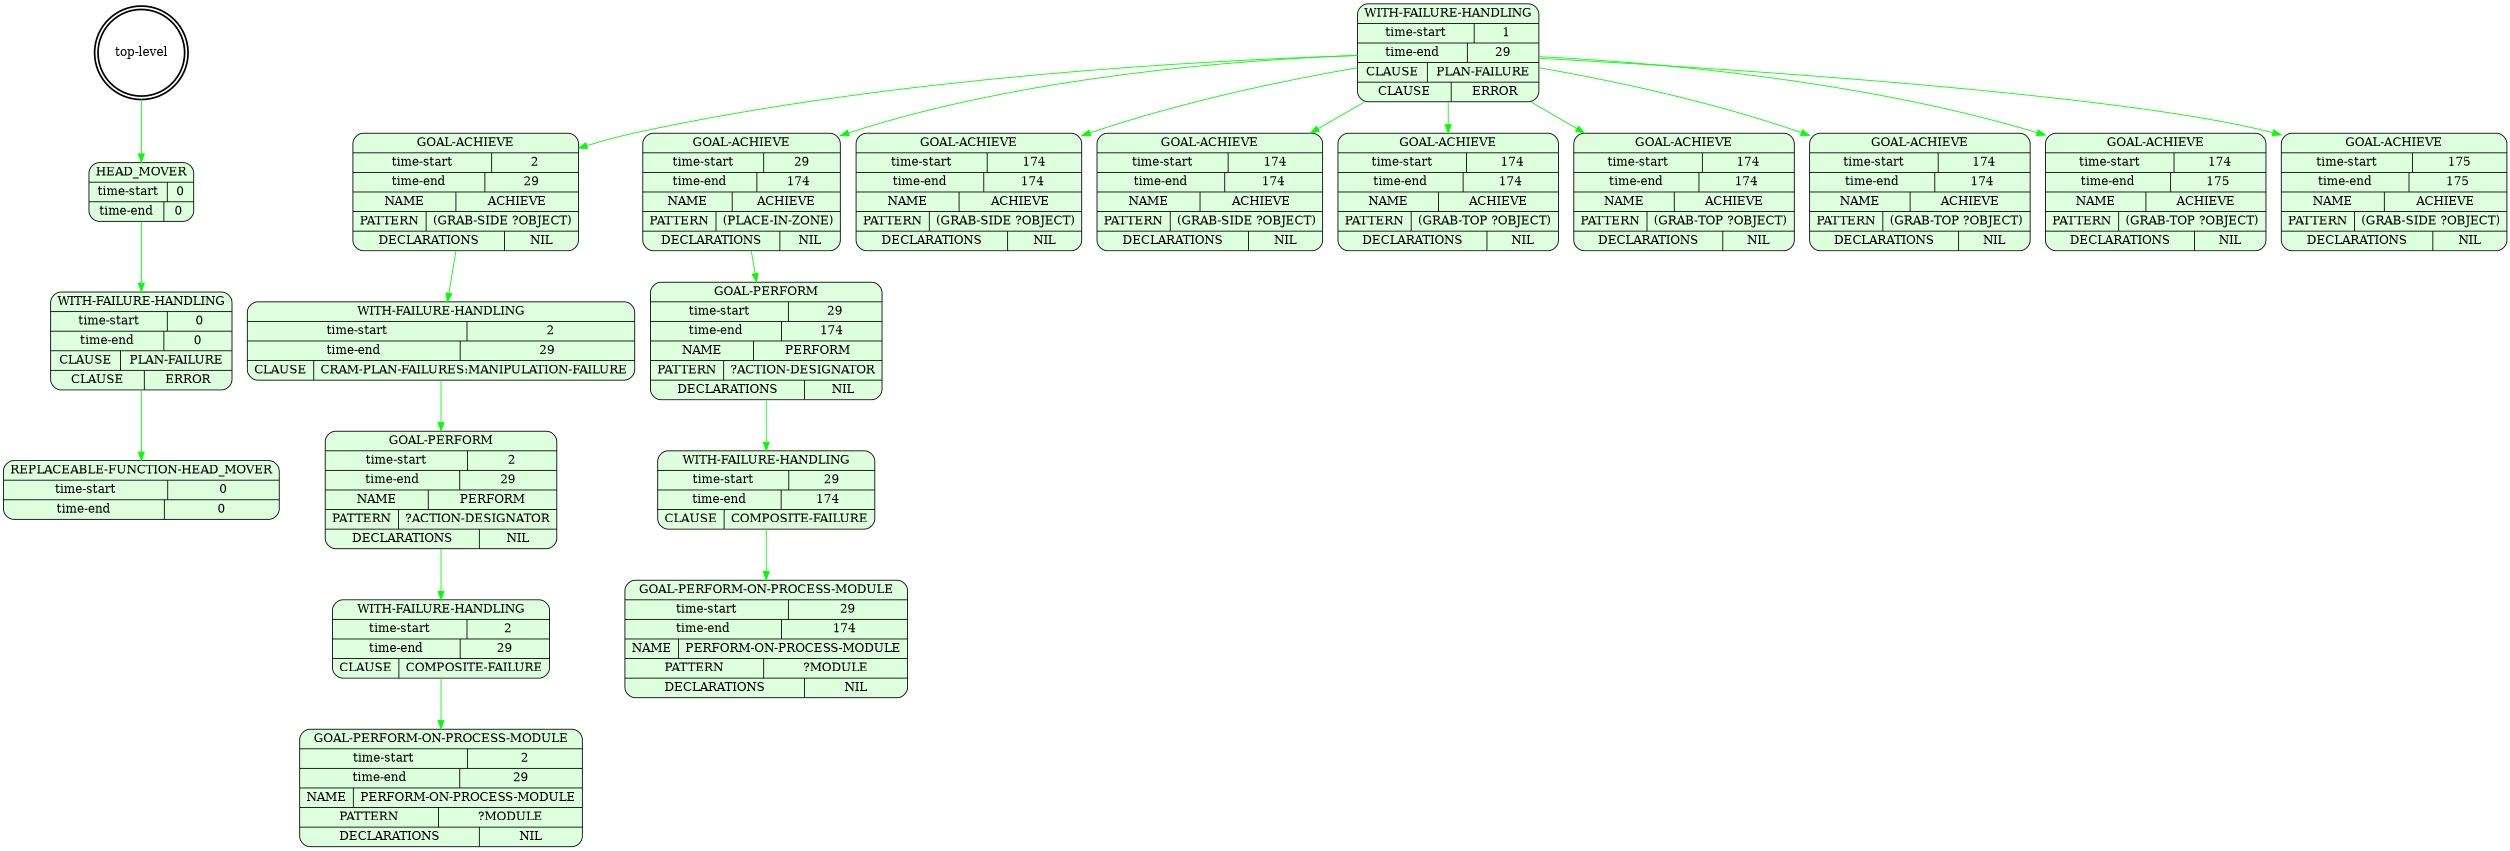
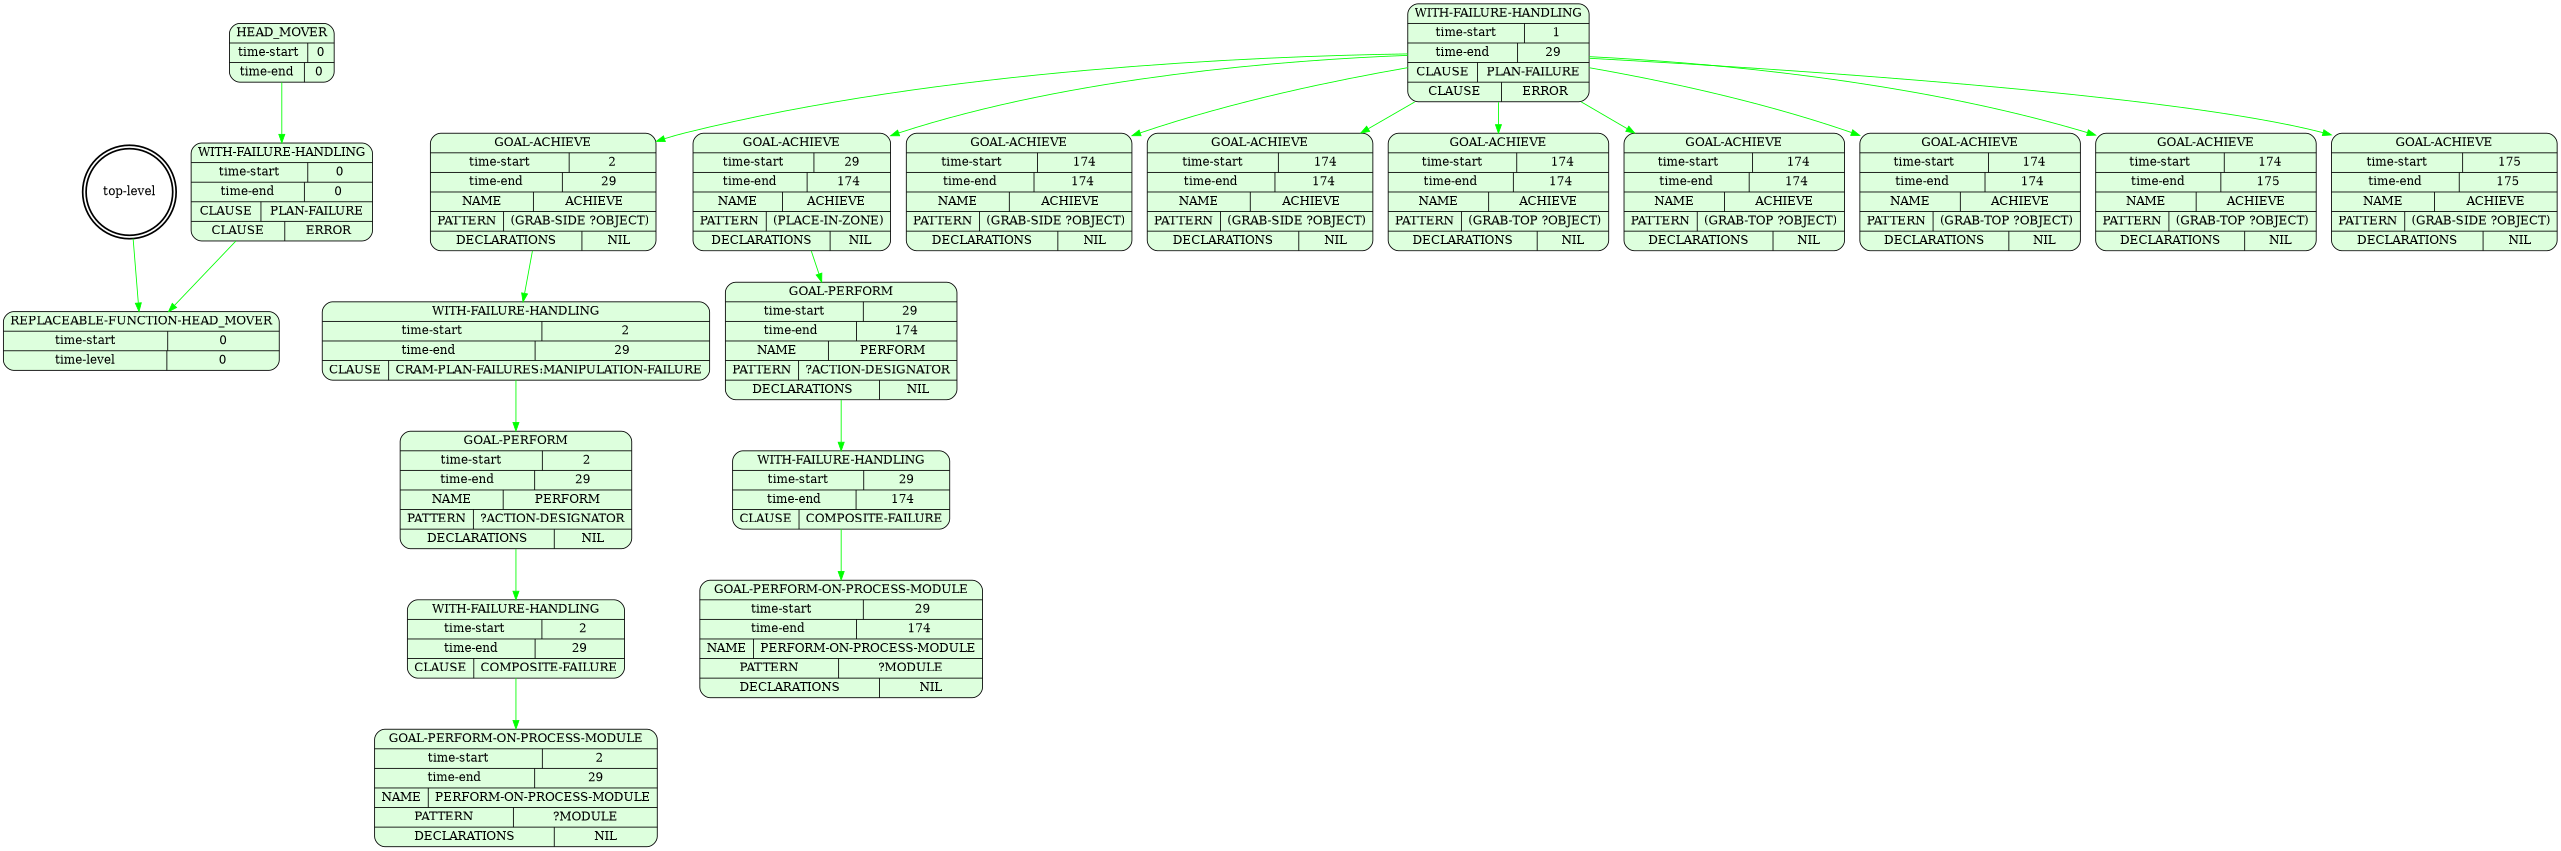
edge "top-level" -> "HEAD_MOVER": now "top-level" -> "REPLACEABLE-FUNCTION-HEAD_MOVER"
node "REPLACEABLE-FUNCTION-HEAD_MOVER": text "time-end" -> "time-level"
